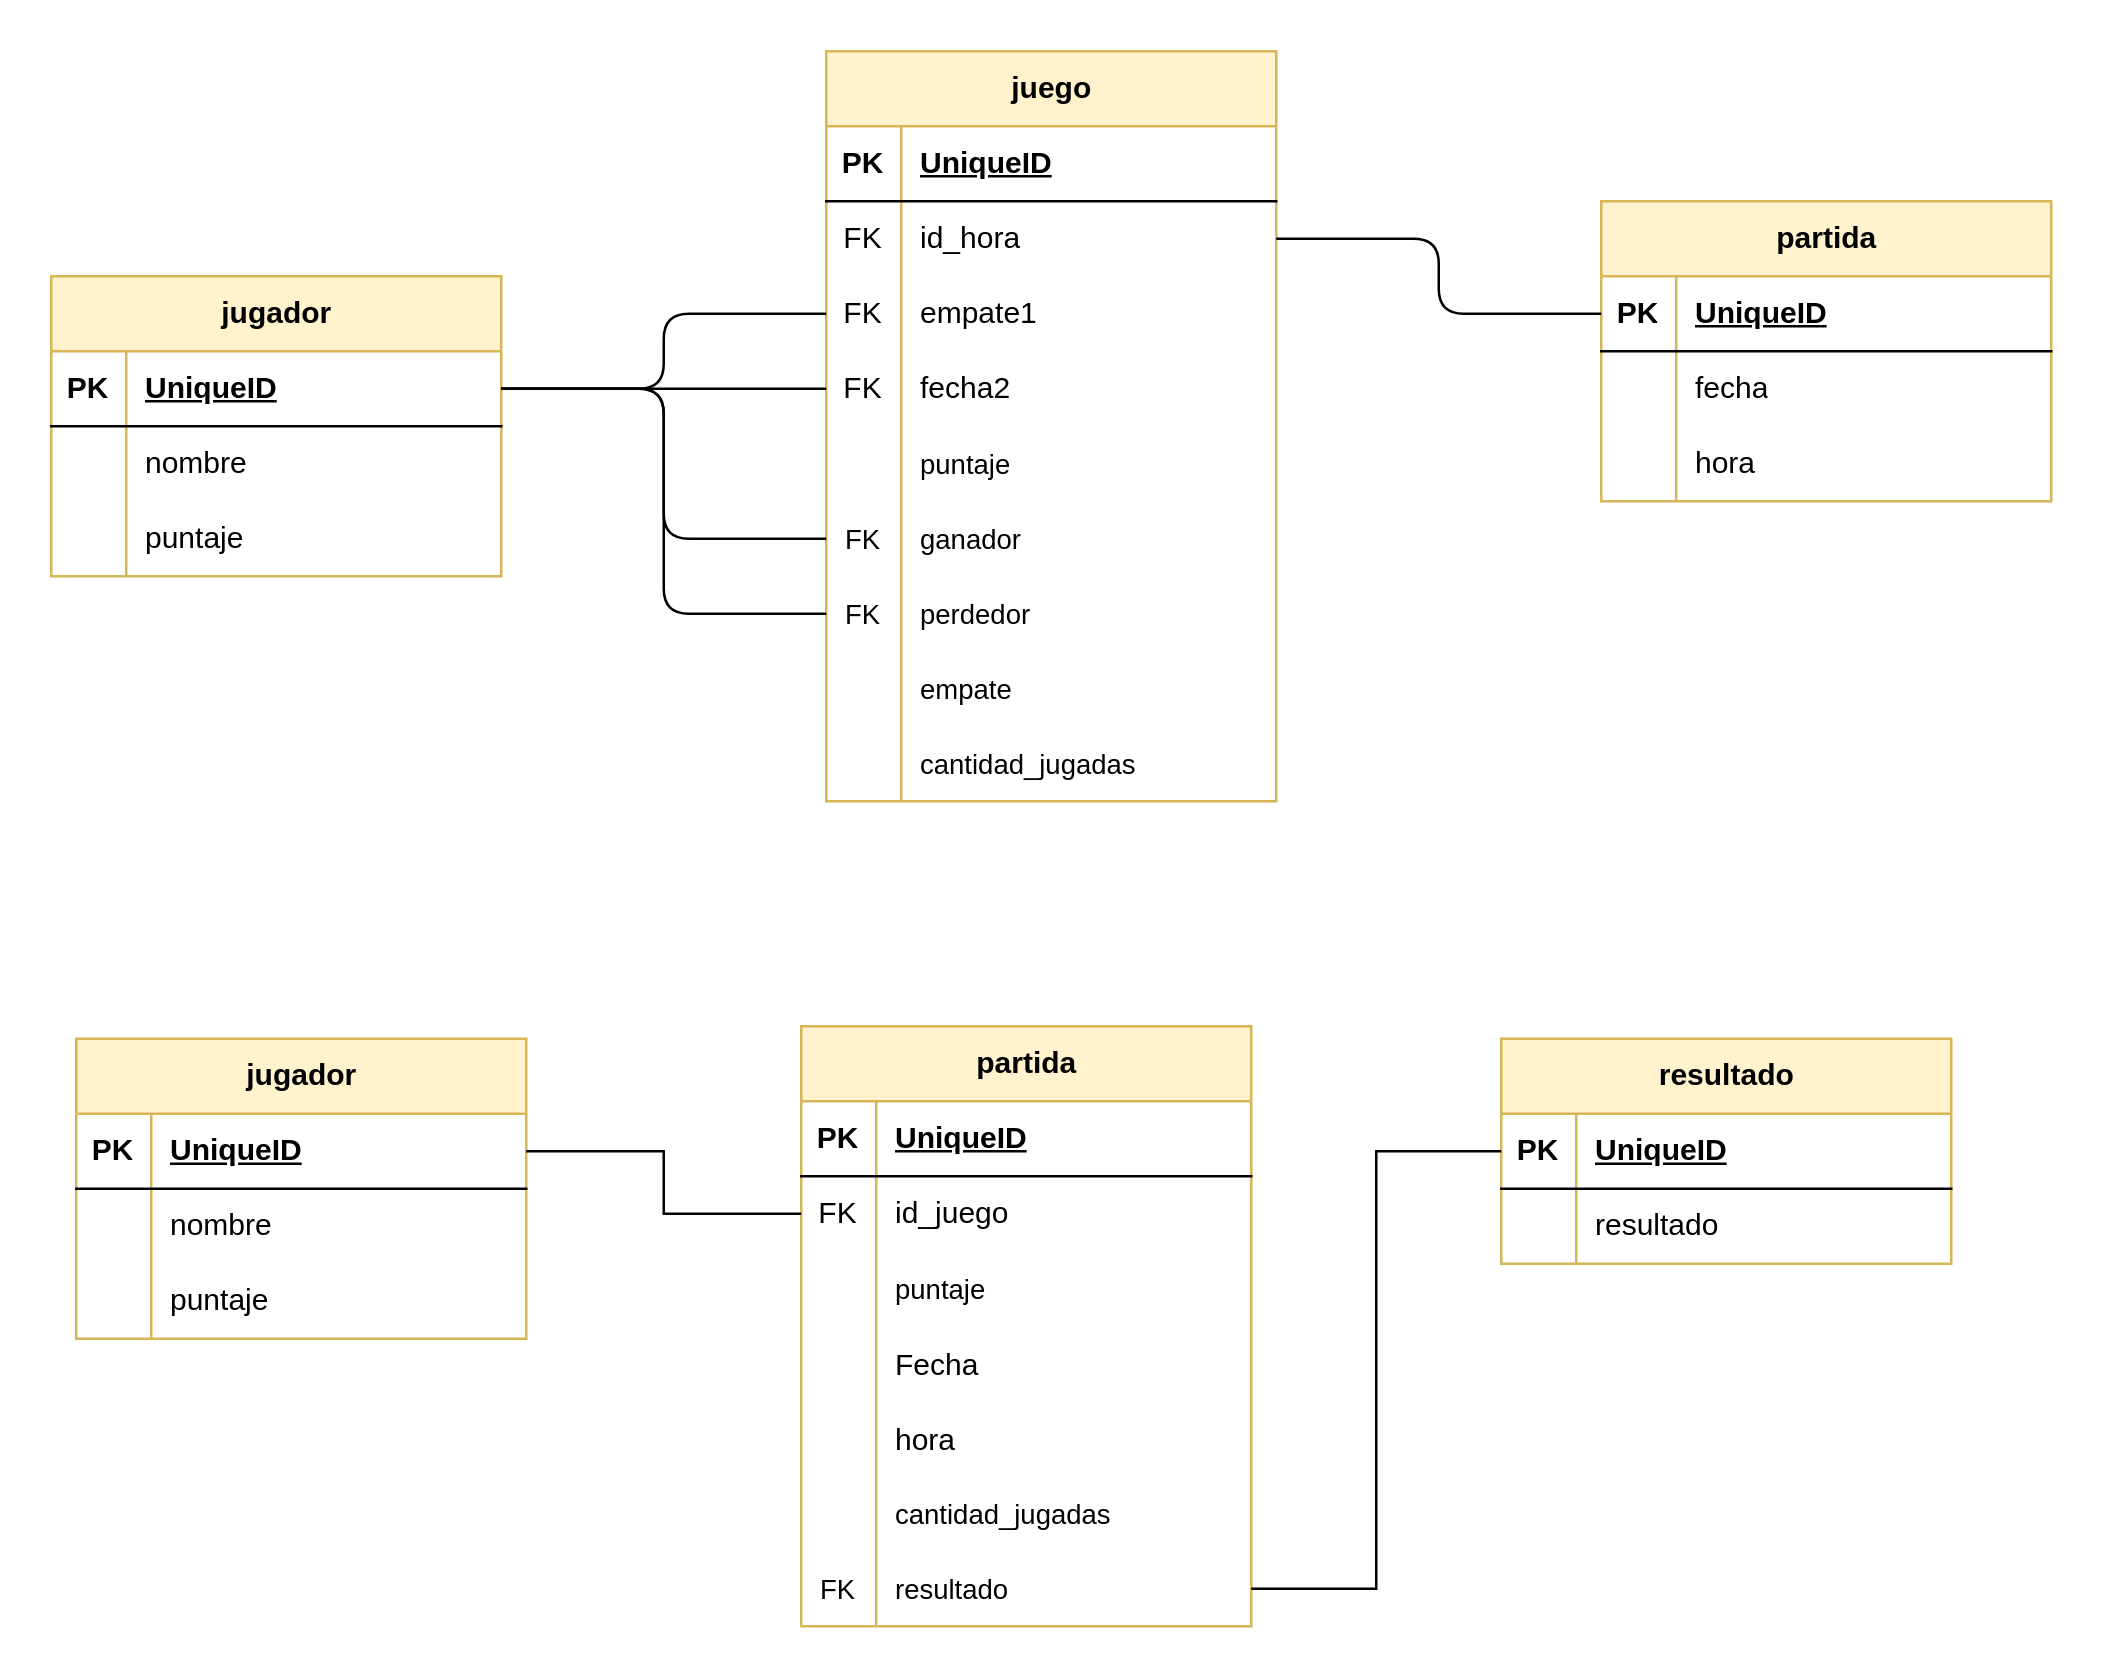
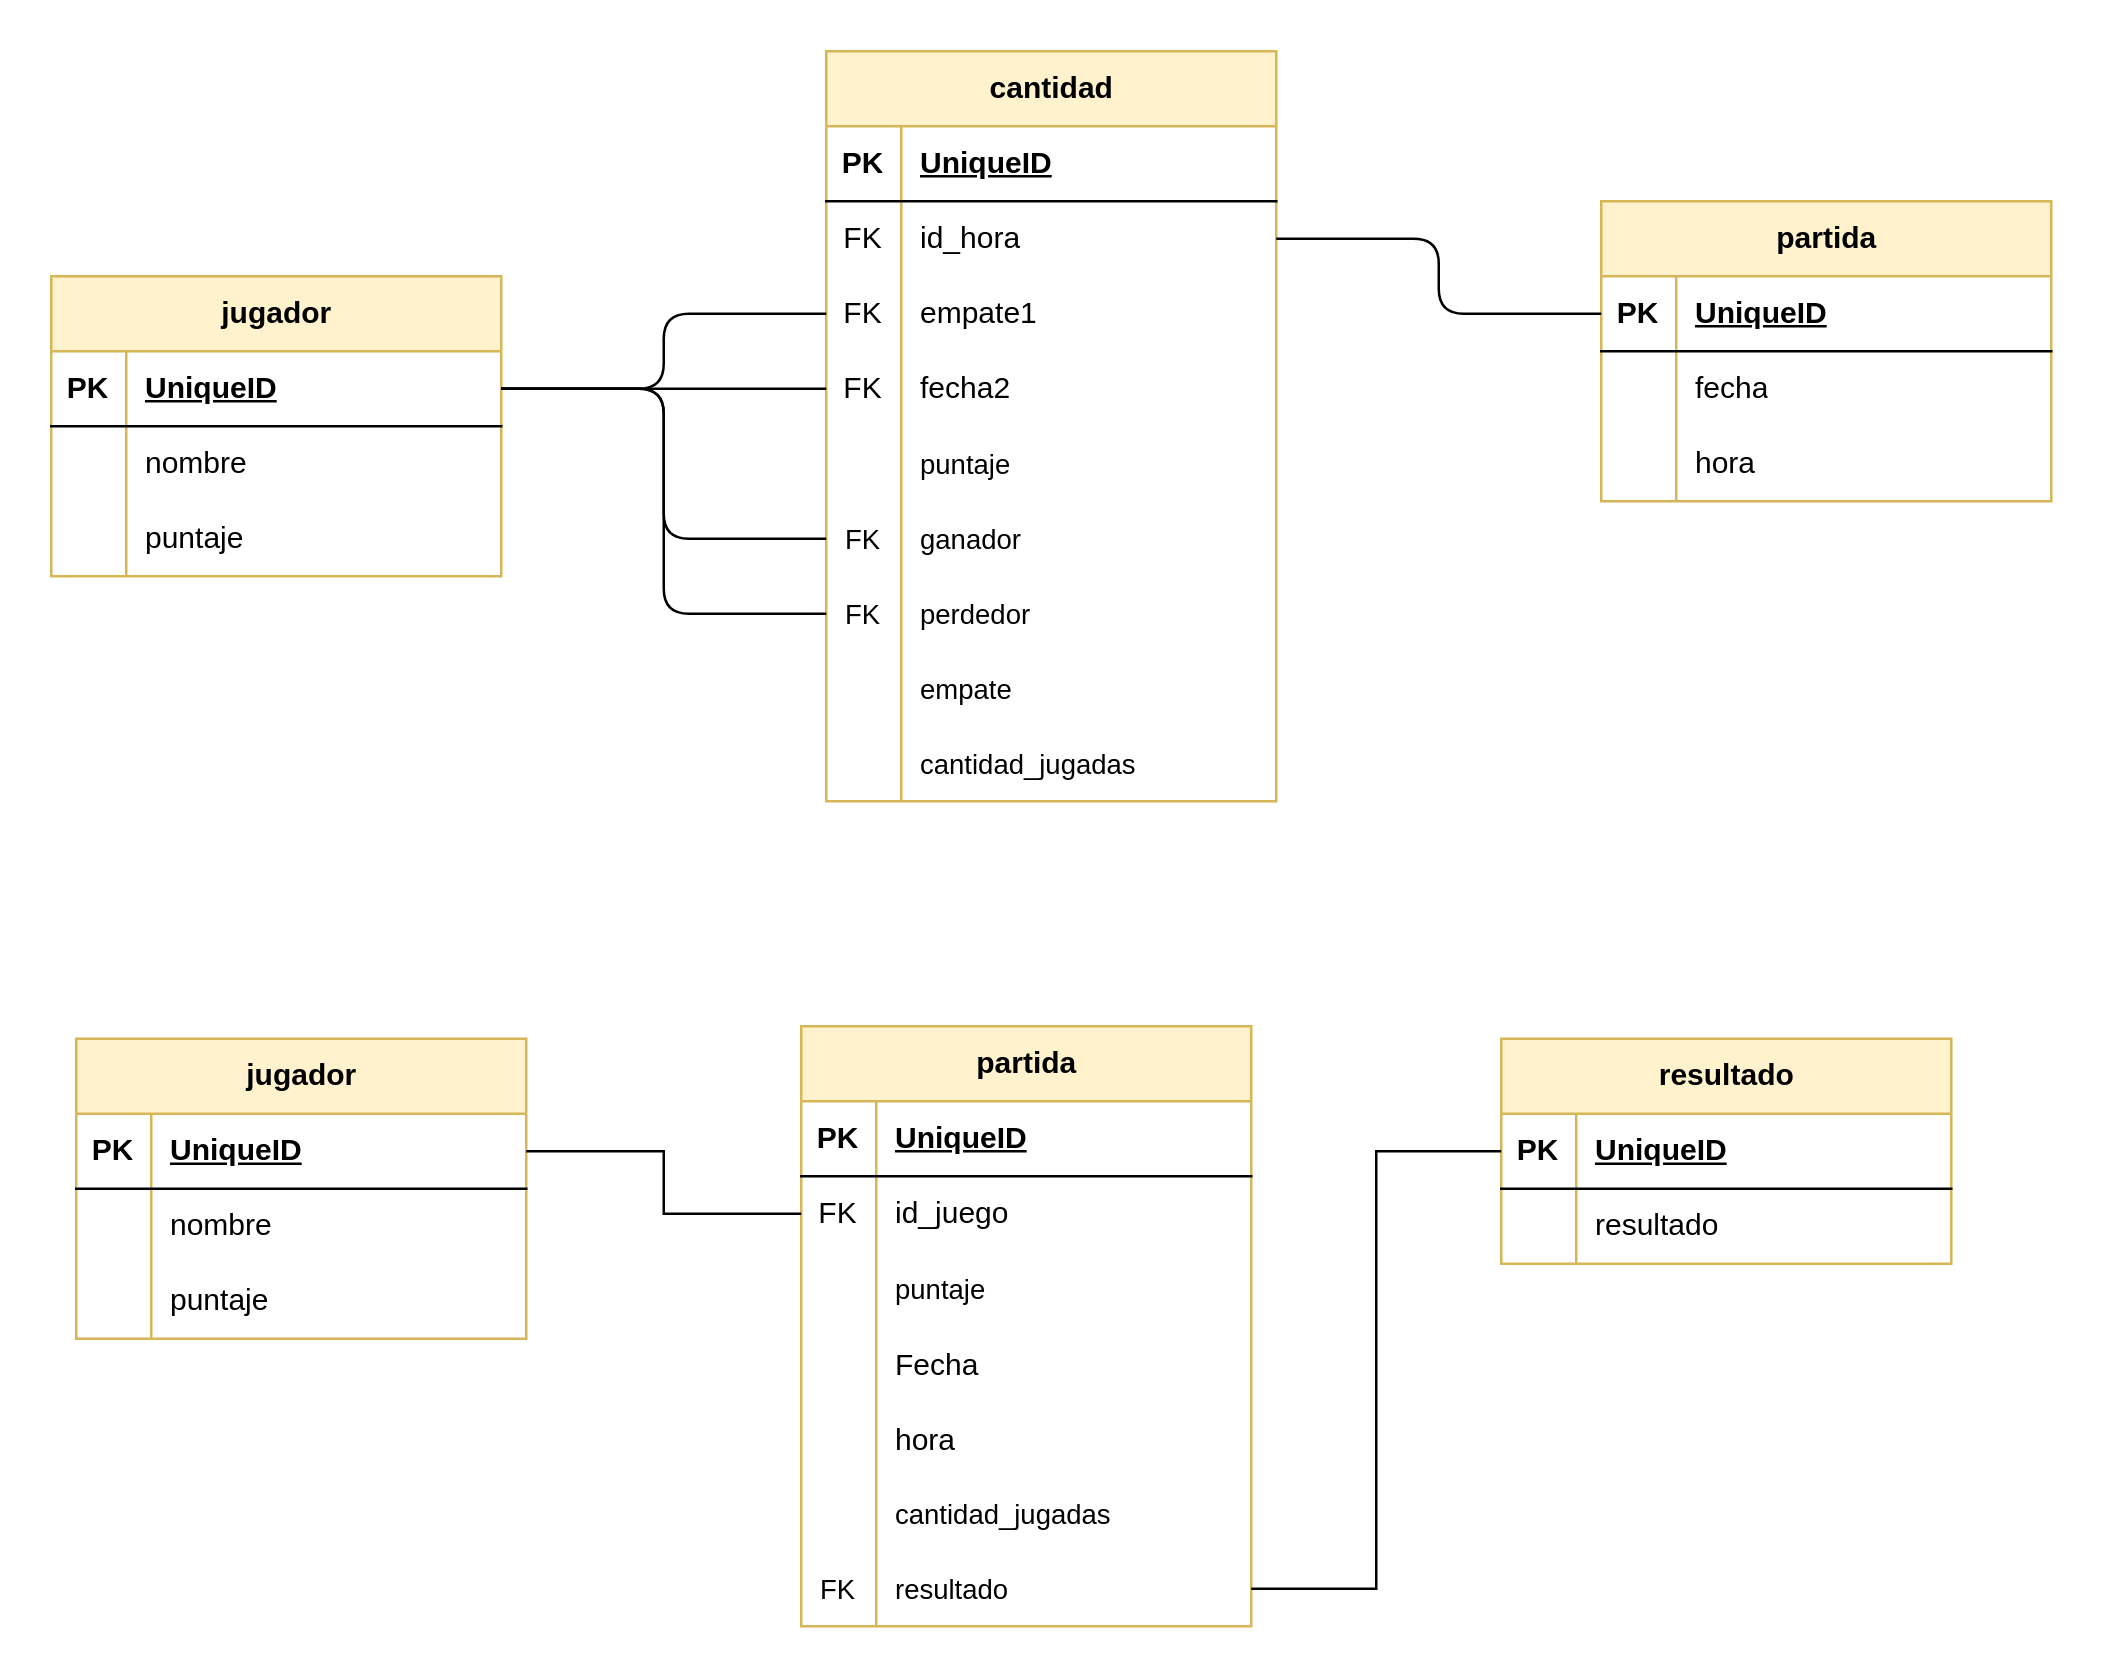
node "juego": label "juego" -> "cantidad"
